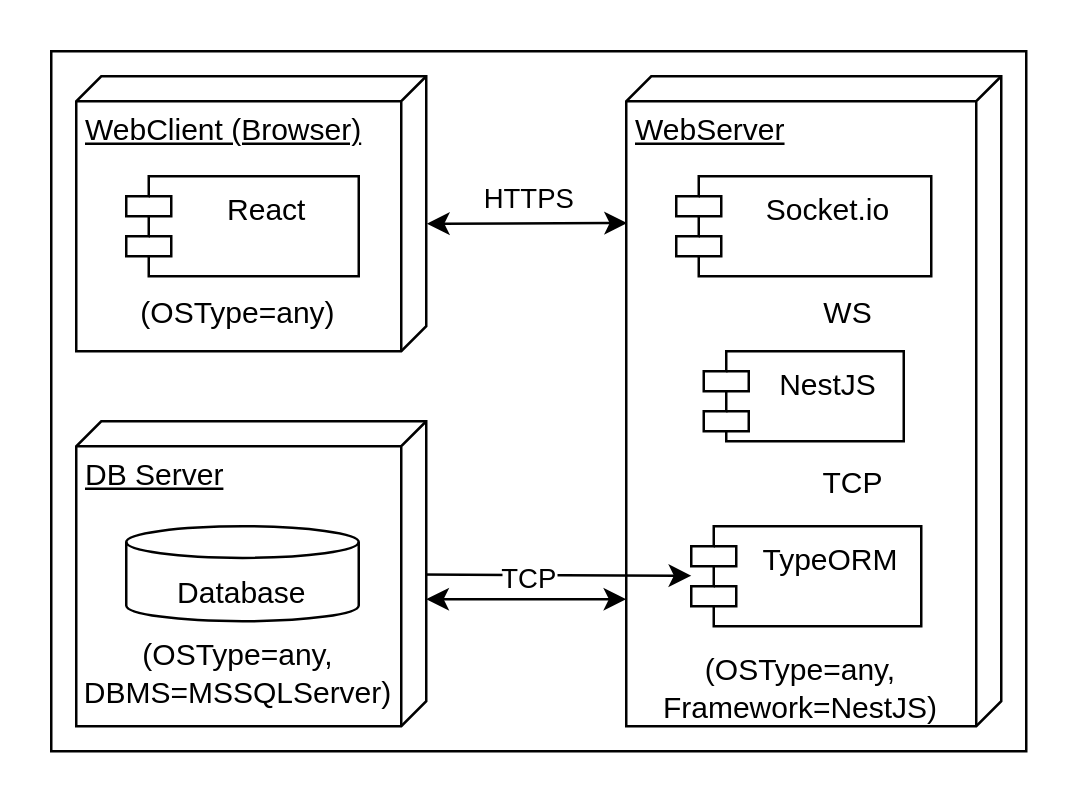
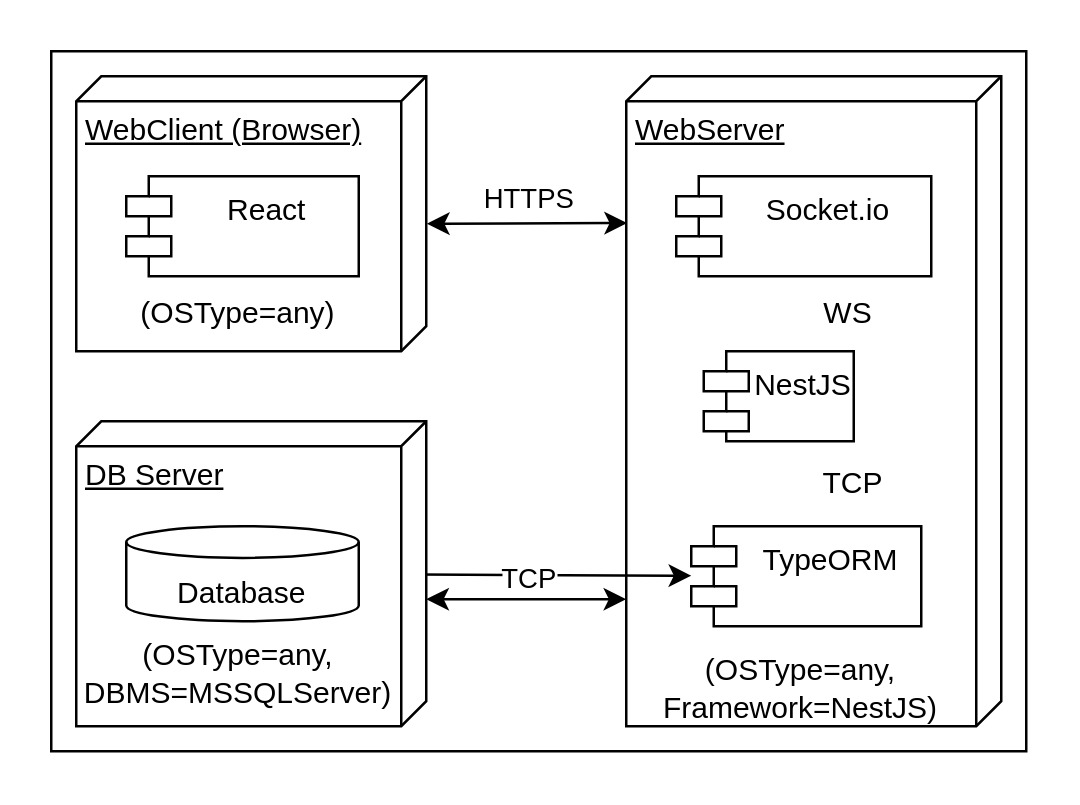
node "NestJS": size 200x90 -> 150x90
